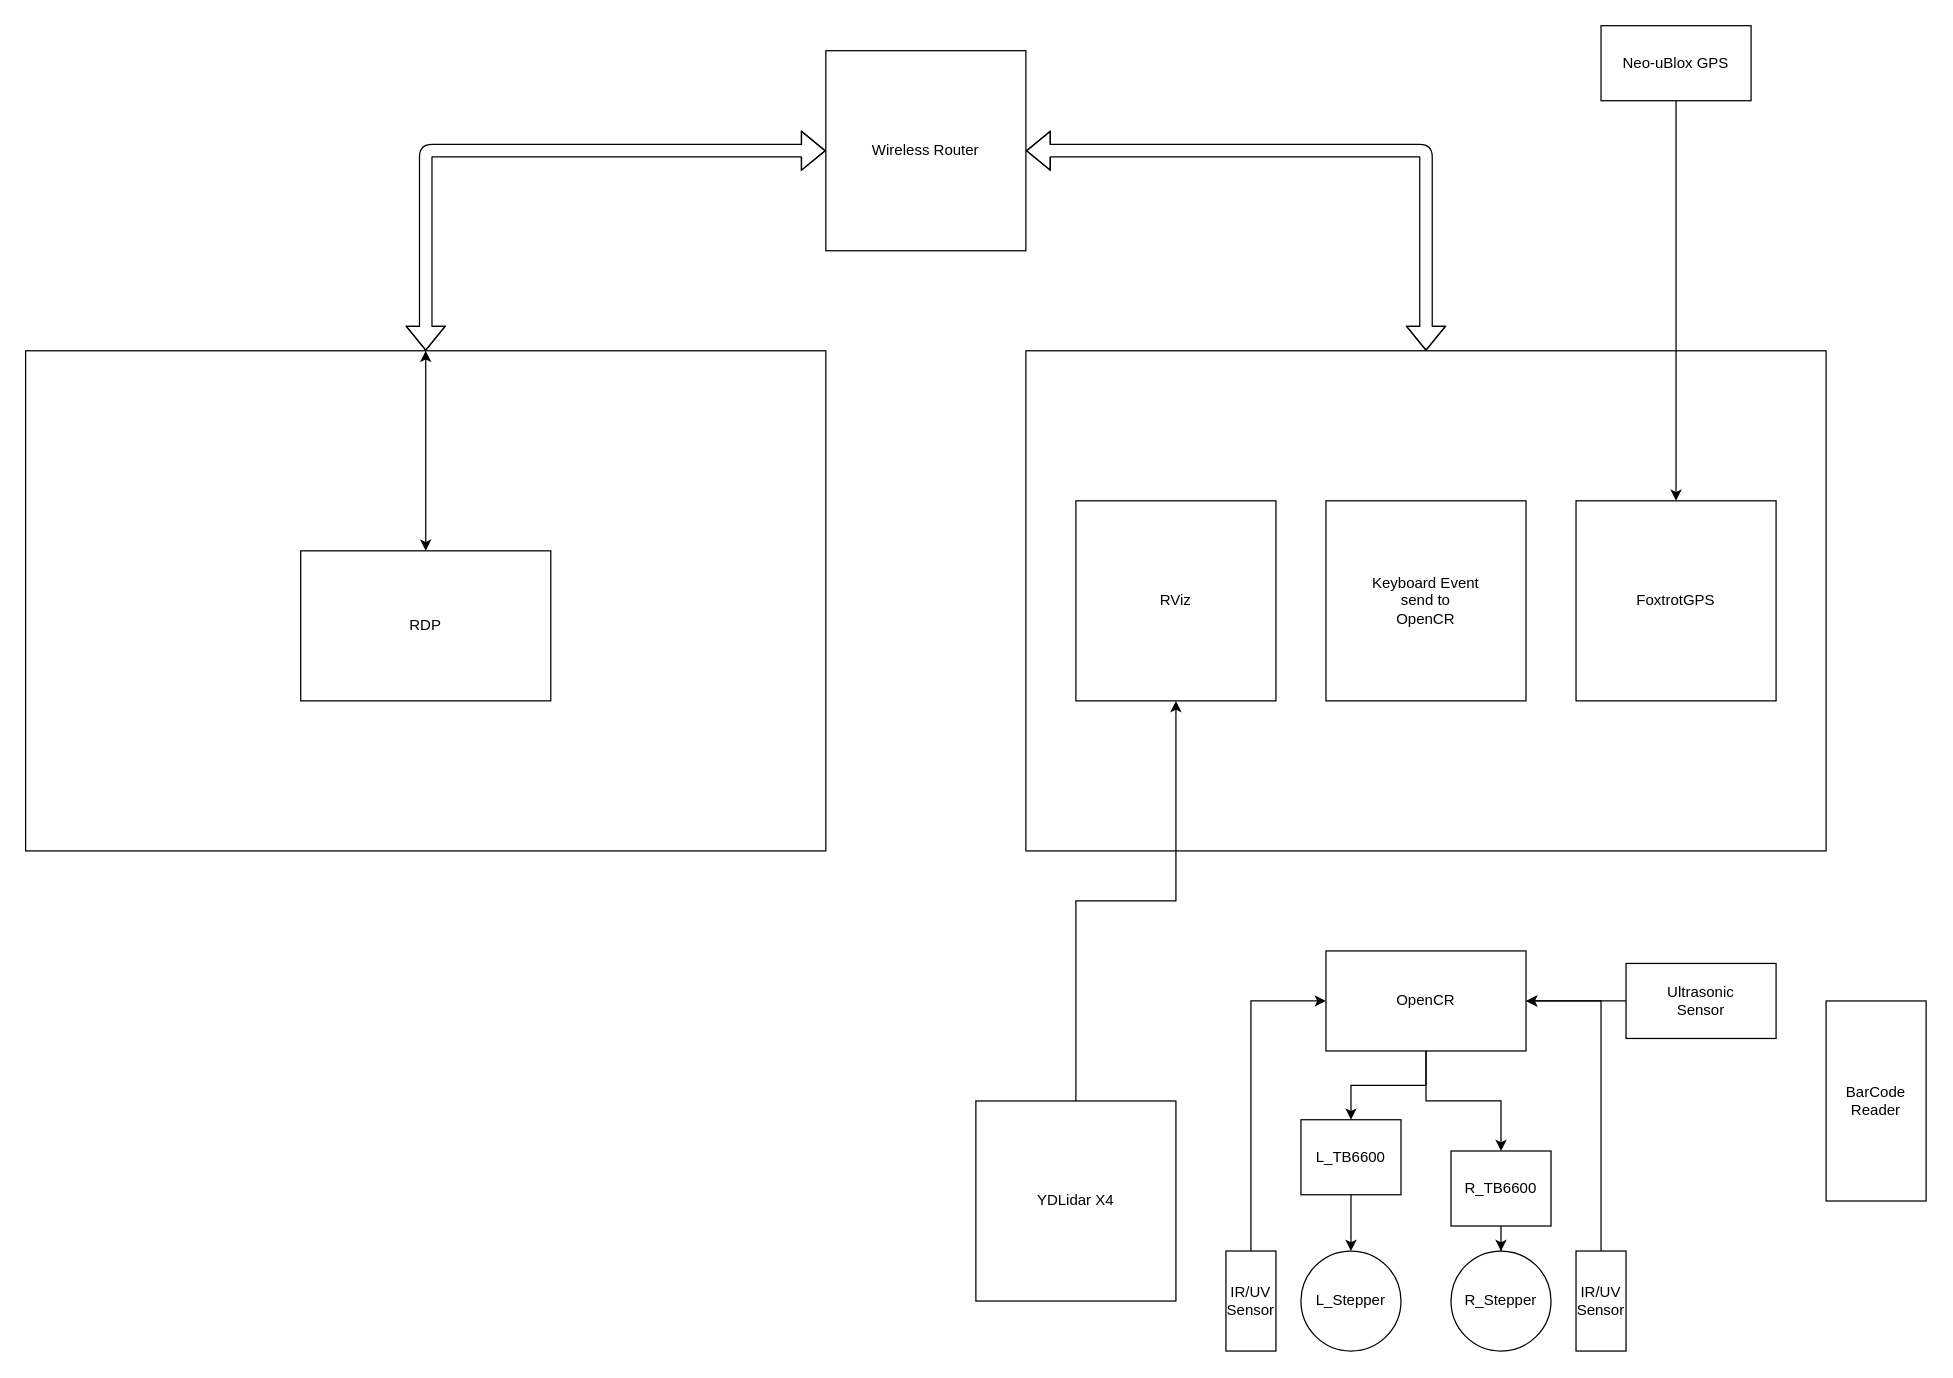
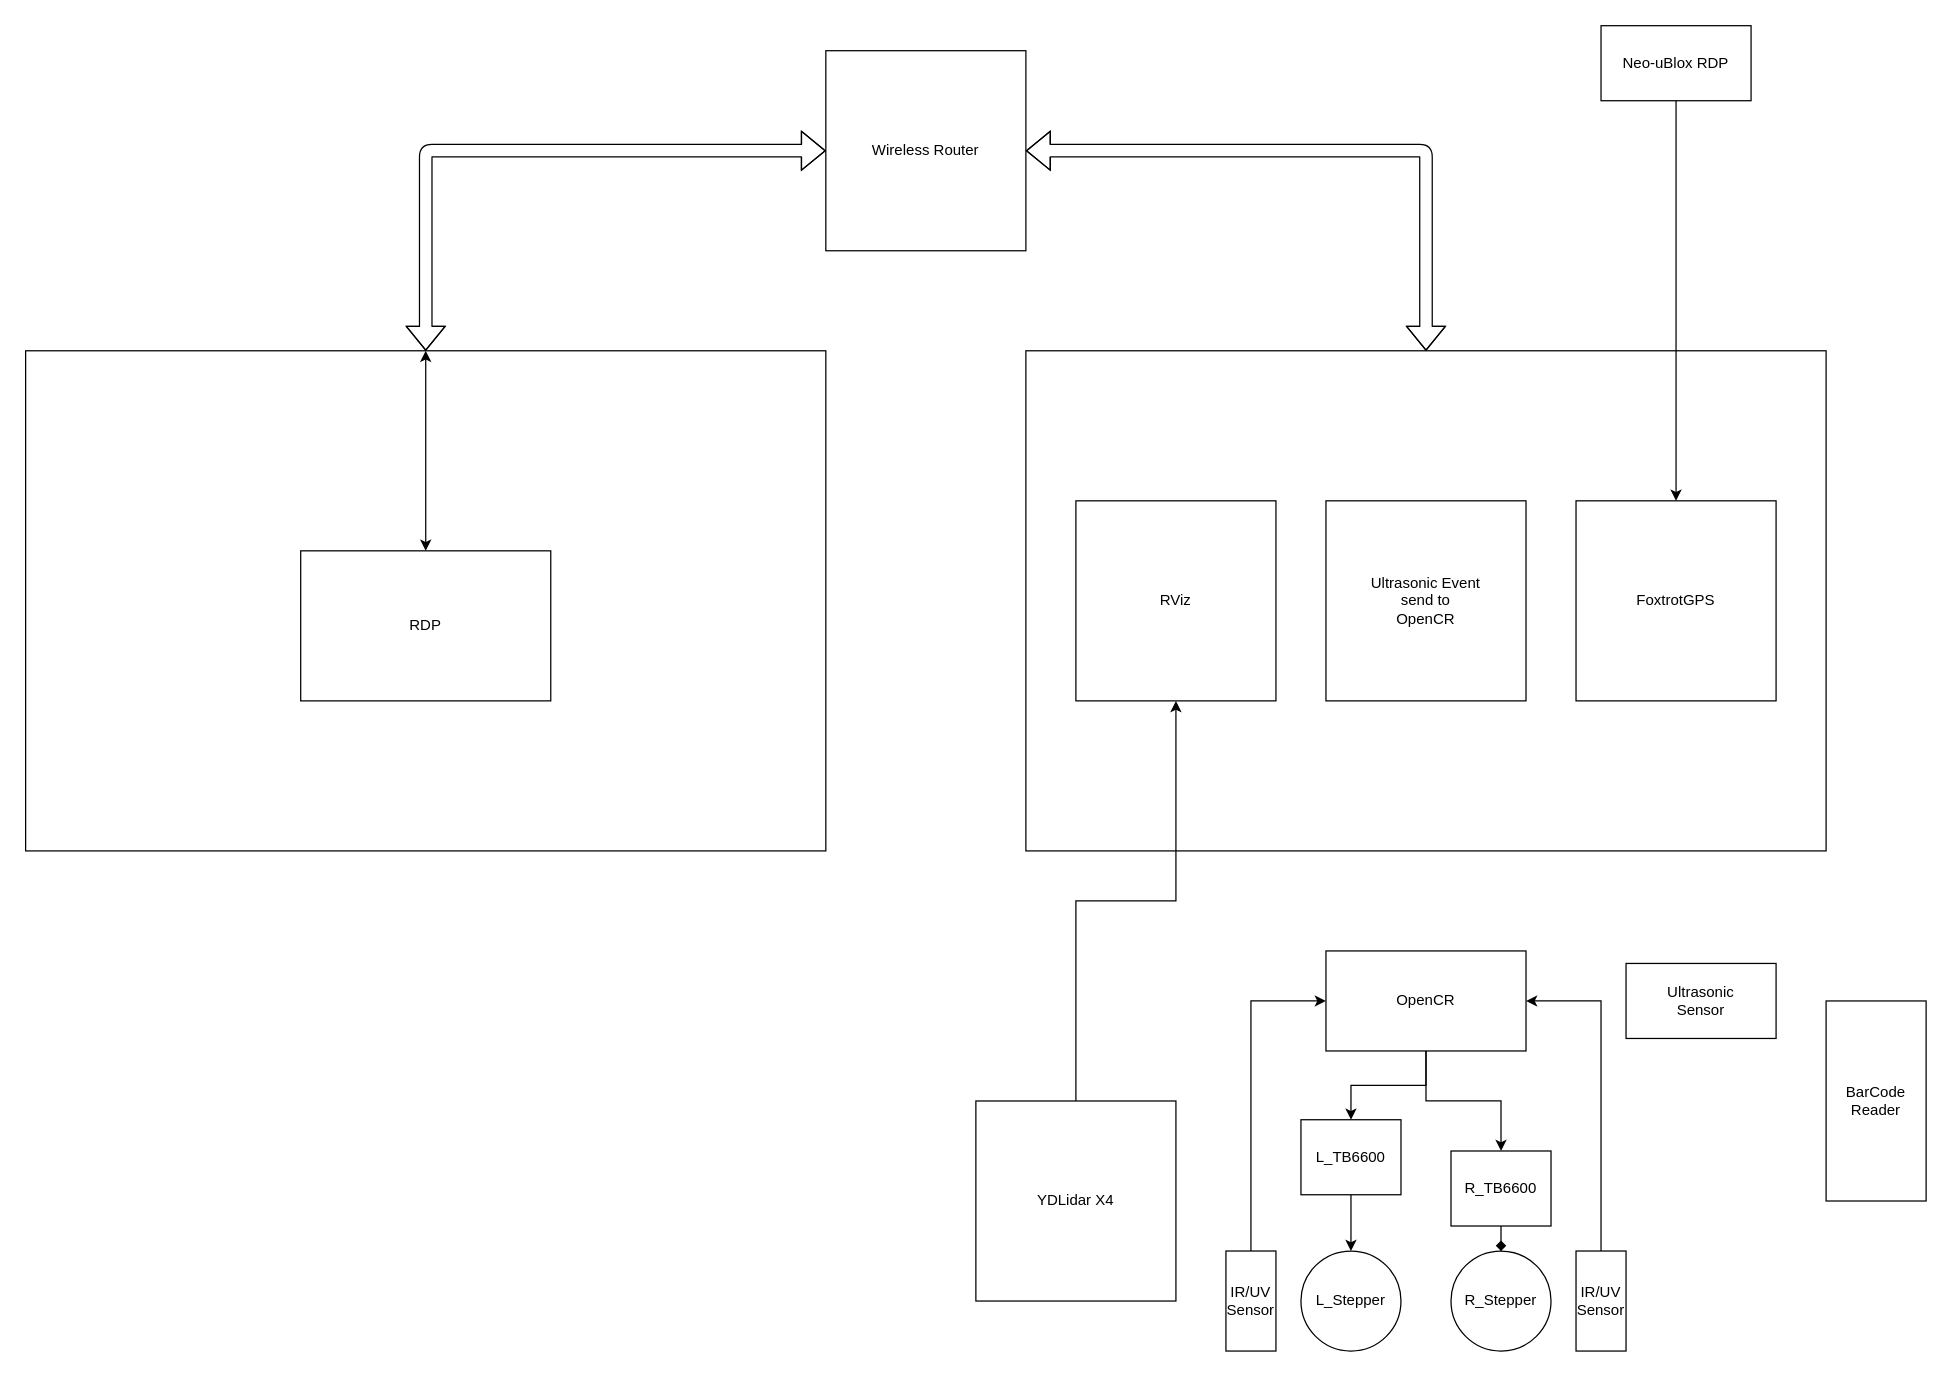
node "Neo-uBlox GPS": label "Neo-uBlox GPS" -> "Neo-uBlox RDP"
node "Keyboard Event send to OpenCR": label "Keyboard Event send to OpenCR" -> "Ultrasonic Event send to OpenCR"
edge "Ultrasonic Sensor" -> "OpenCR": removed
edge "R_TB6600" -> "R_Stepper": arrowhead classic -> diamond
